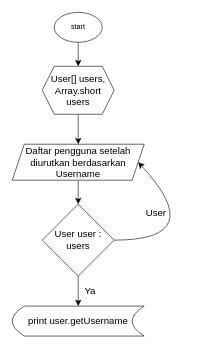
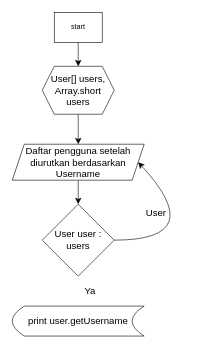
node "start": shape ellipse -> rectangle
edge "User user : users" -> "print user.getUsername": removed
